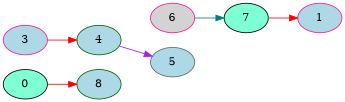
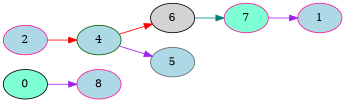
node "6": color deeppink -> black
node "7": color black -> deeppink
edge "7" -> "1": color red -> purple
edge "4" -> "6": added
node "3": label "3" -> "2"
edge "0" -> "8": color red -> purple
node "8": color darkgreen -> deeppink
